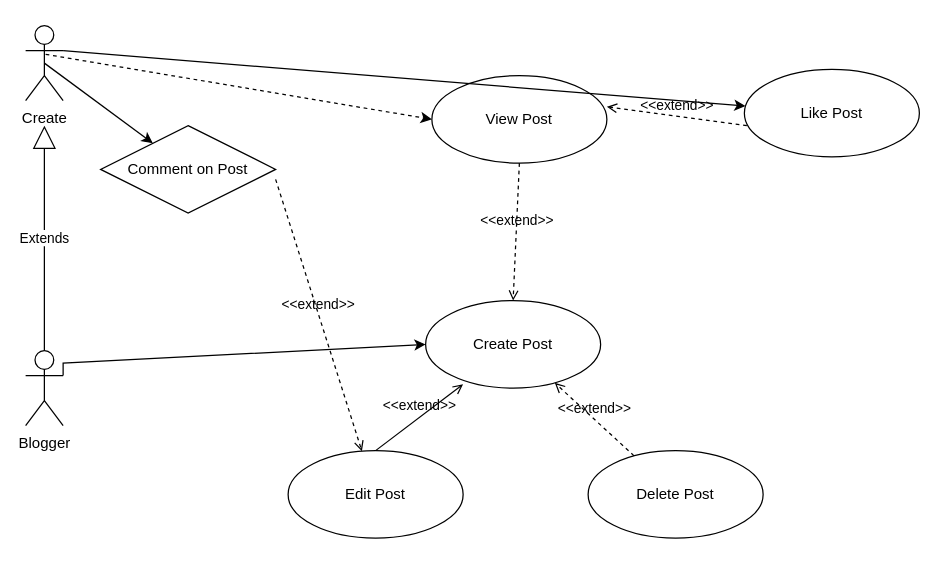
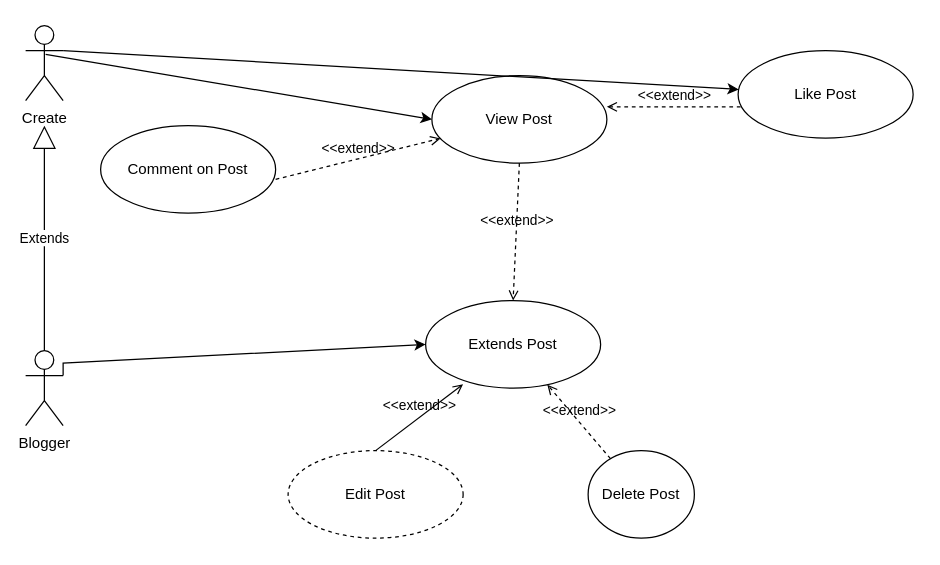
edge "Create" -> "View Post": style dashed -> solid
edge "Create" -> "Comment on Post": removed
node "Like Post": moved (832, 113) -> (826, 94)
node "Comment on Post": shape diamond -> ellipse
edge "Comment on Post" -> "Edit Post": now "Comment on Post" -> "View Post"
node "Create Post": label "Create Post" -> "Extends Post"
node "Edit Post": style solid -> dashed
node "Delete Post": size 175x88 -> 106x88
